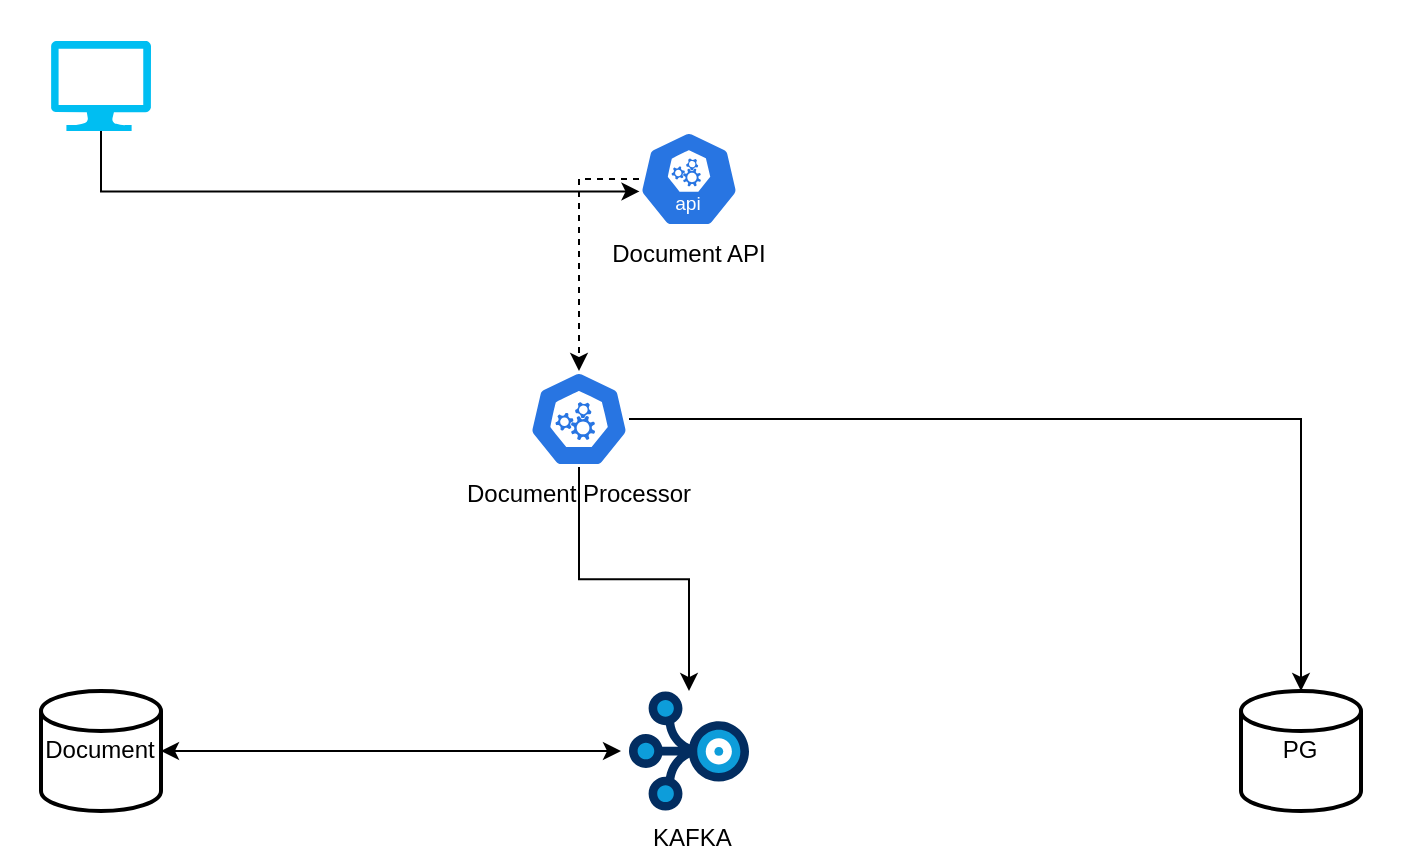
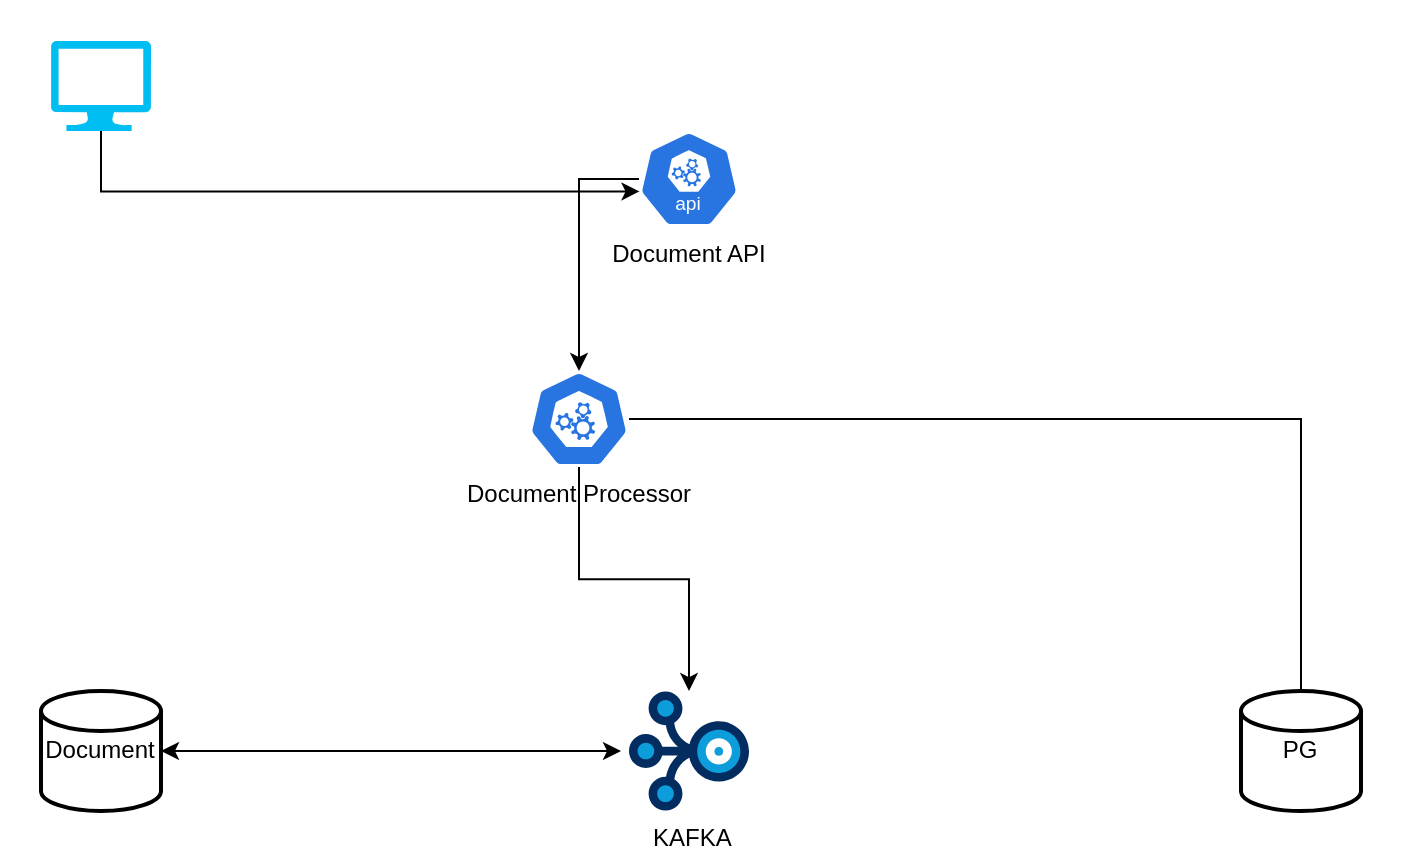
edge "Document API" -> "Document Processor": style dashed -> solid
edge "Document Processor" -> "PG": arrowhead classic -> none
